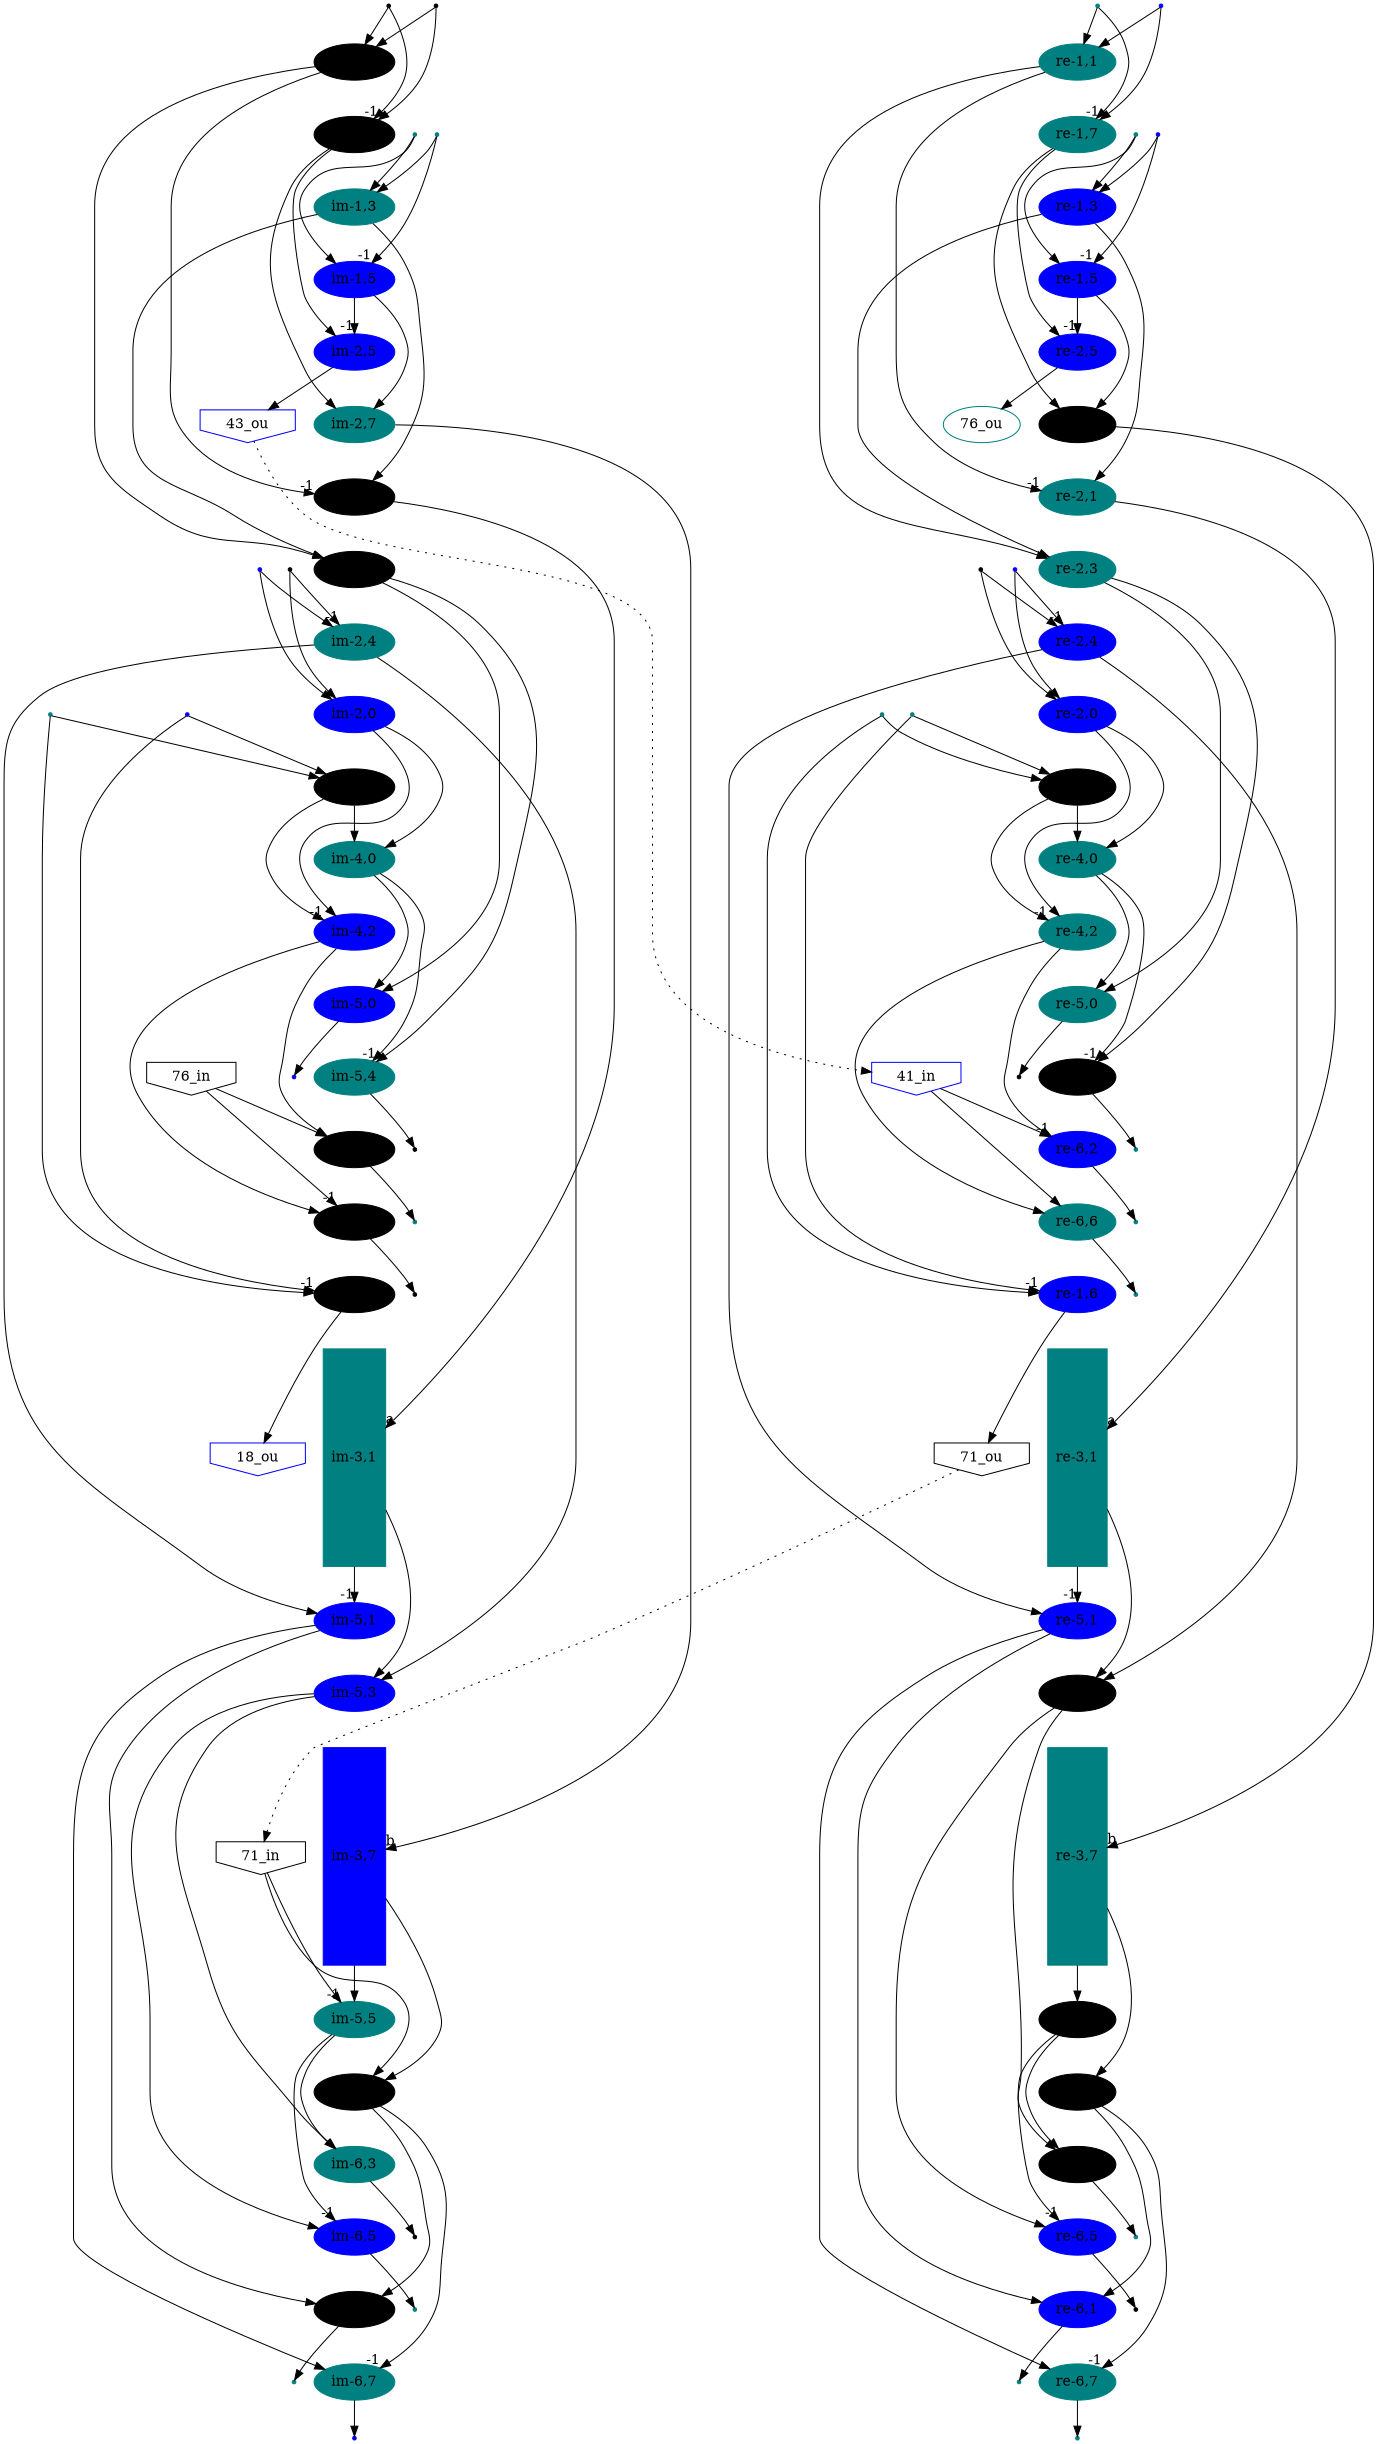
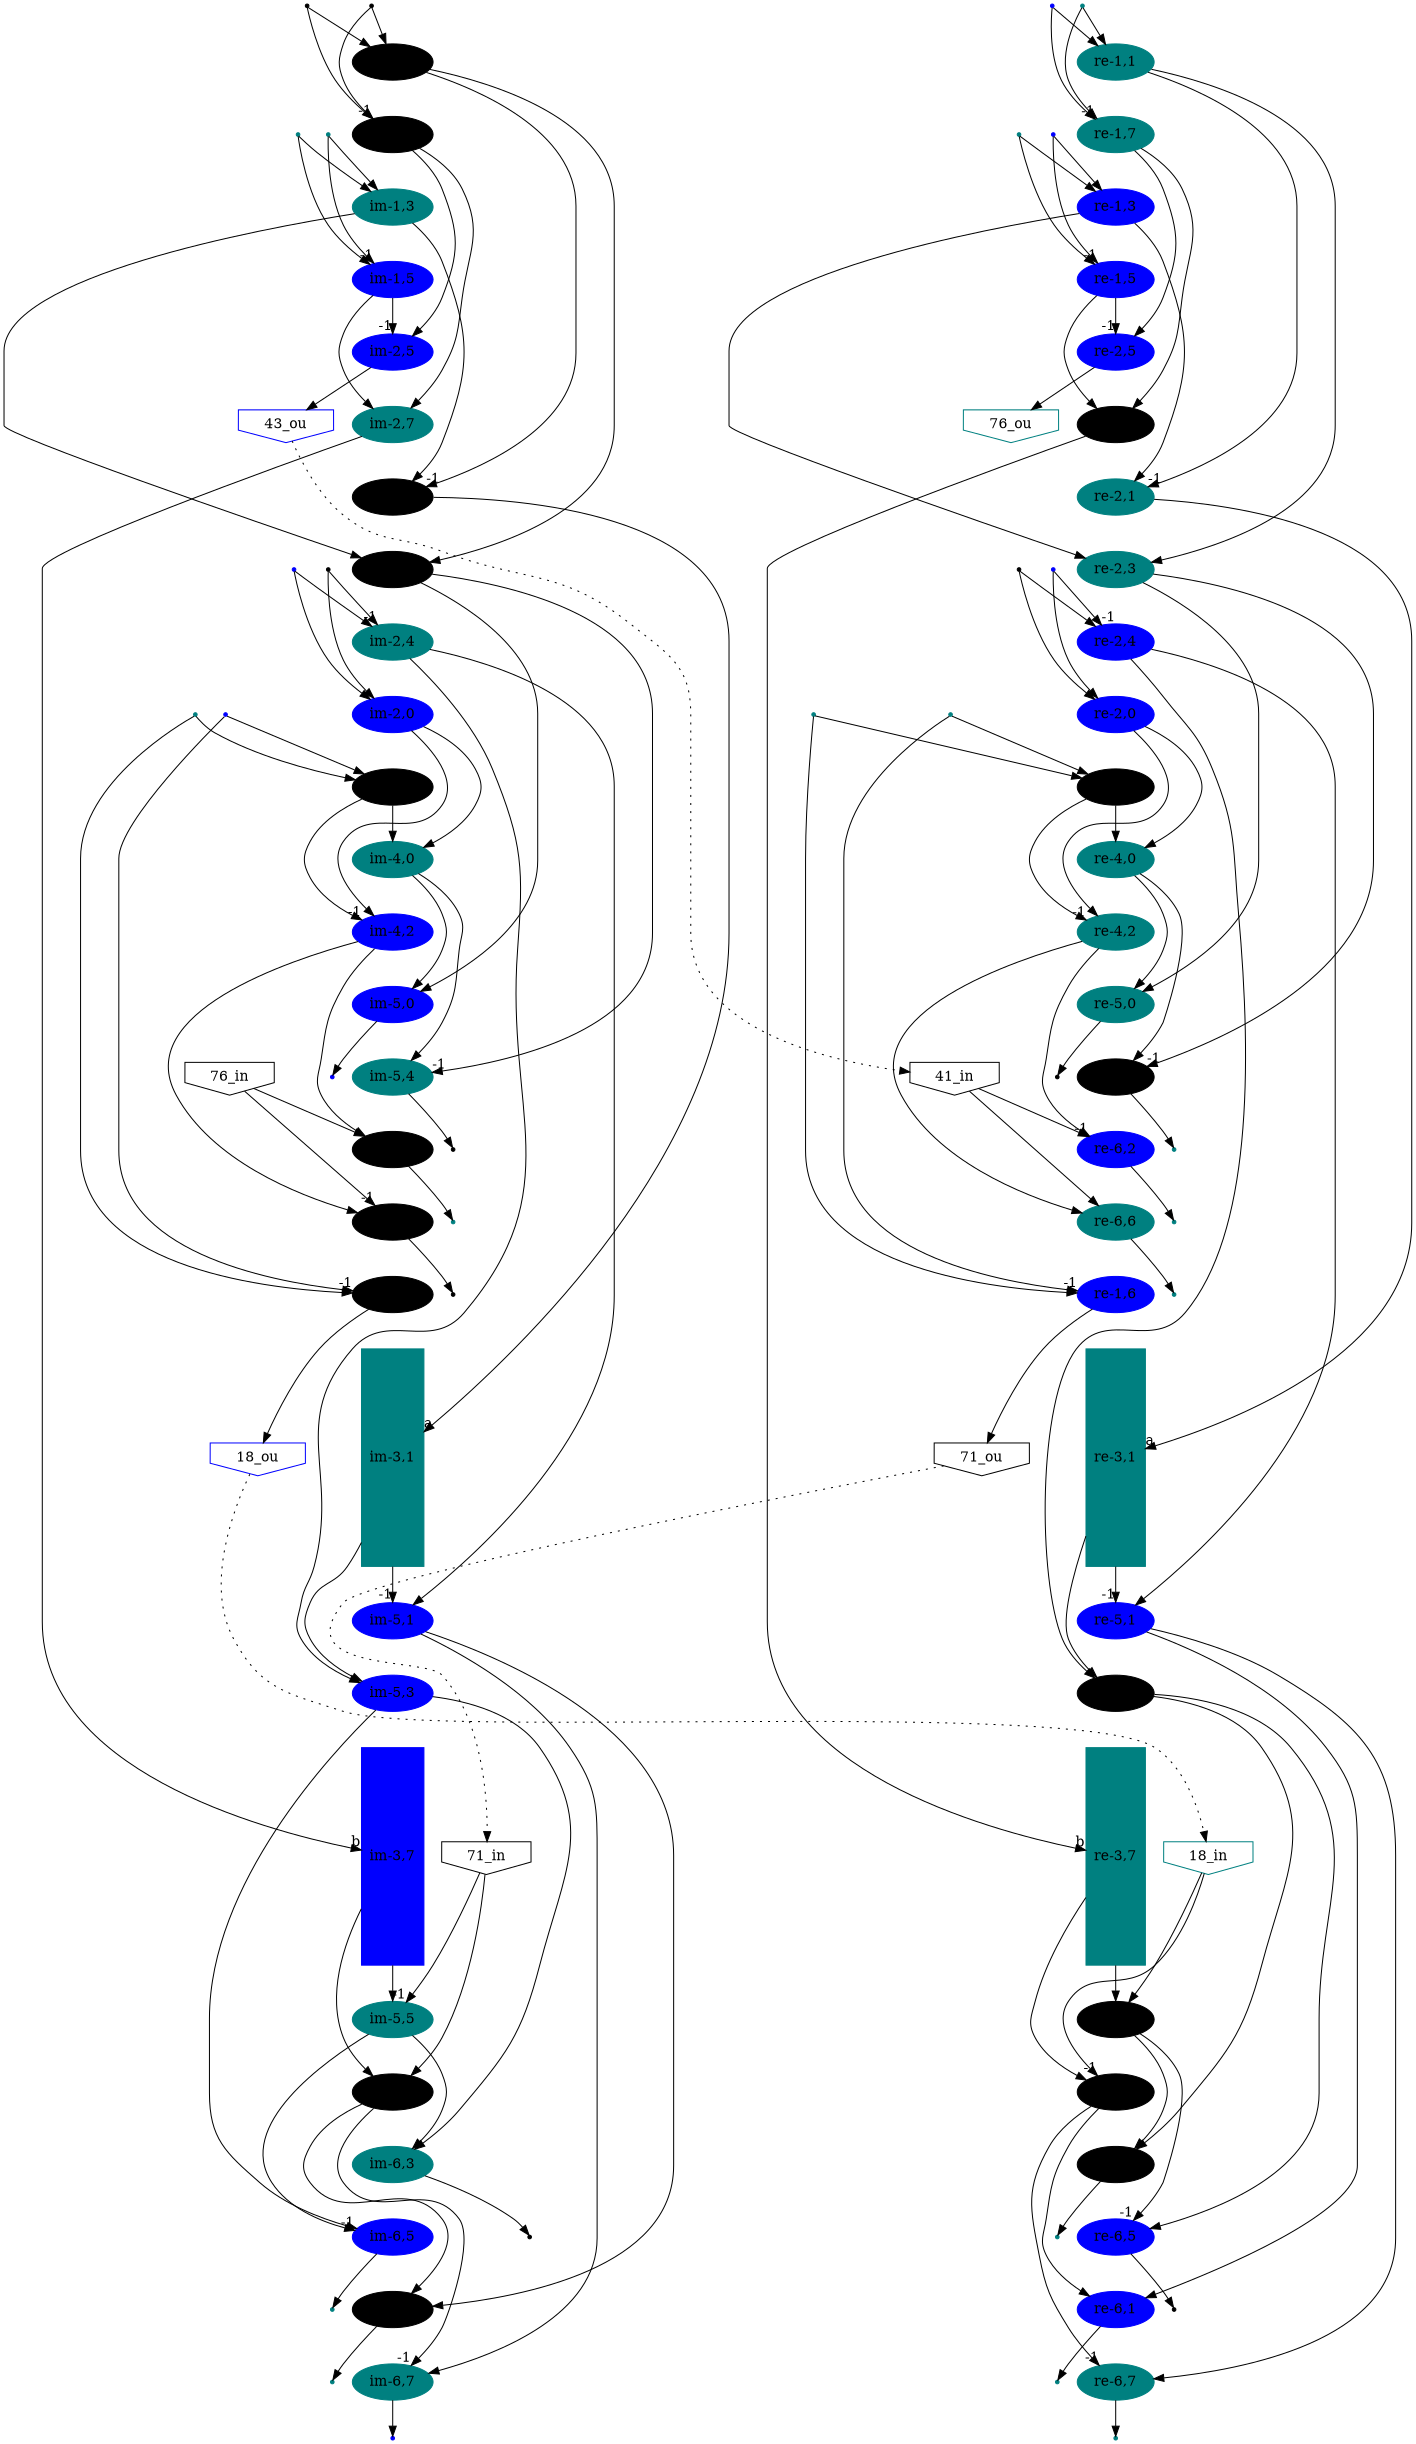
node "76_ou": shape ellipse -> invhouse
node "41_in": color blue -> black
node "18_in": added
